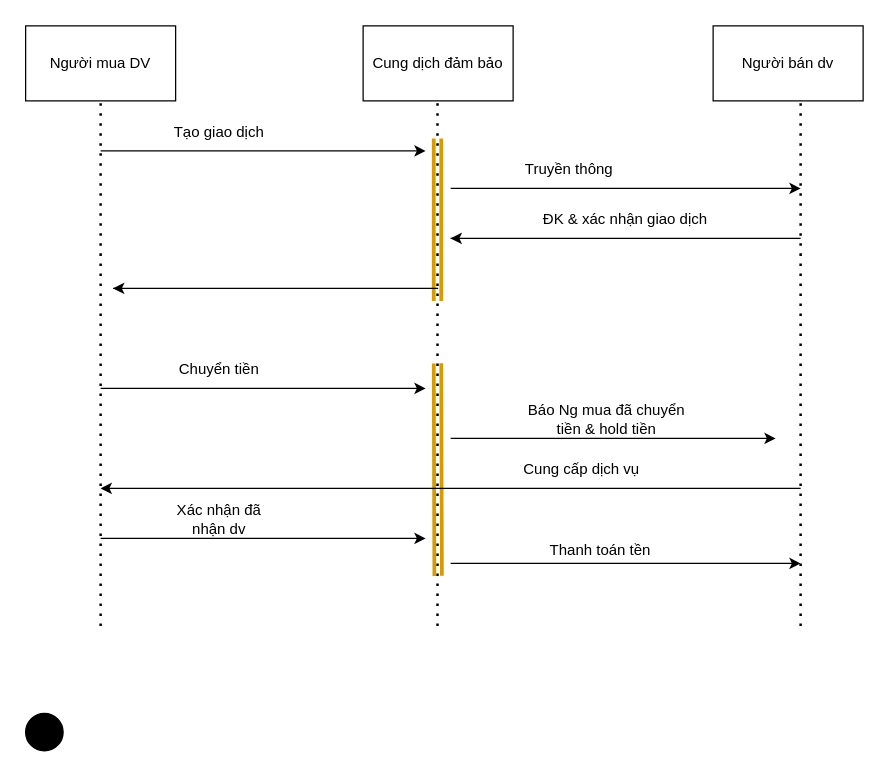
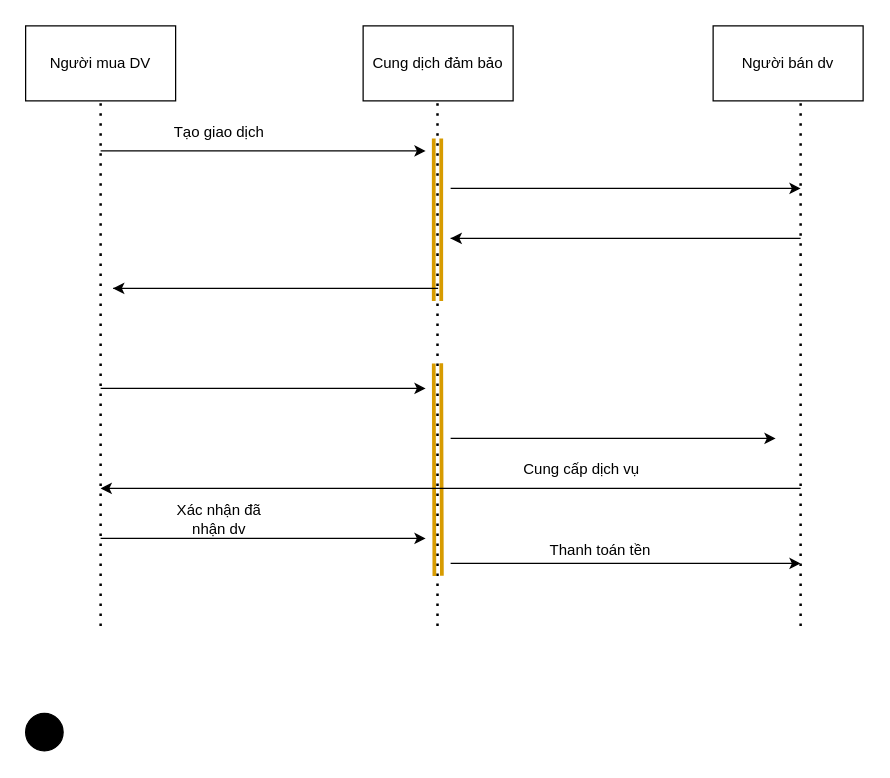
node "Truyền thông": removed
node "ĐK & xác nhận giao dịch": removed
node "Chuyển tiền": removed
node "Báo Ng mua đã chuyển tiền & hold tiền": removed
